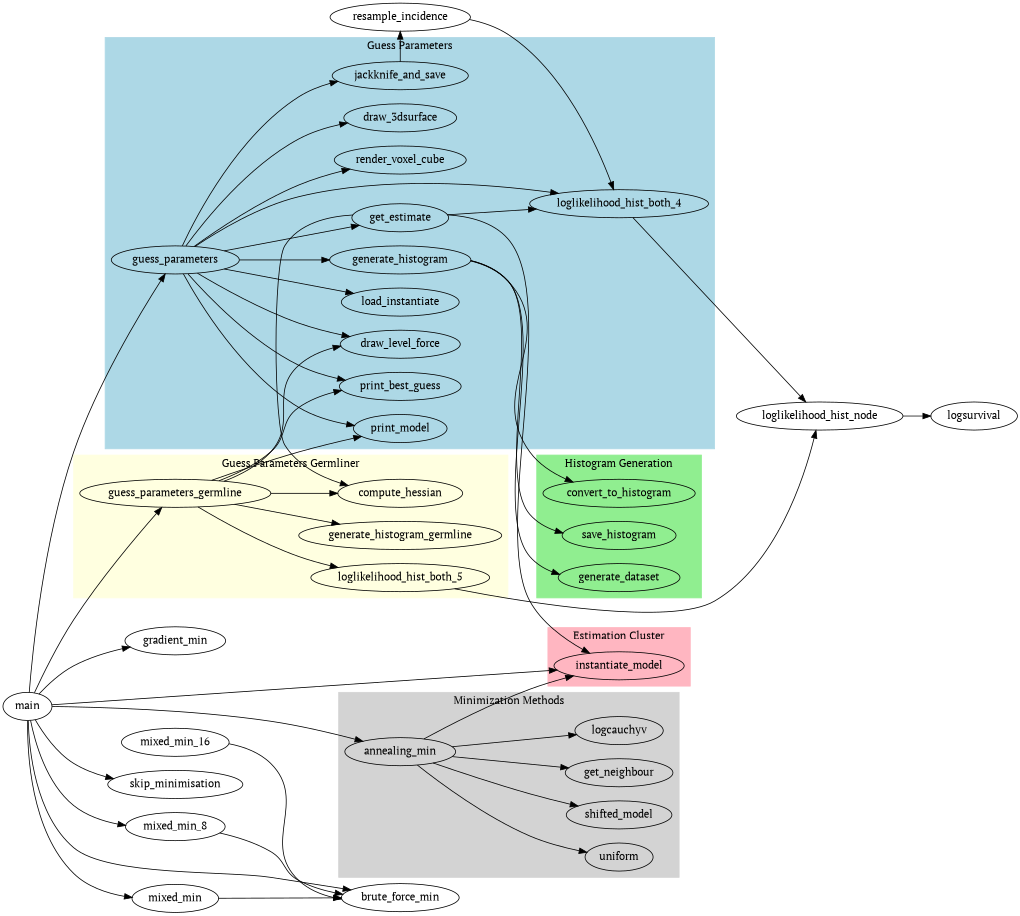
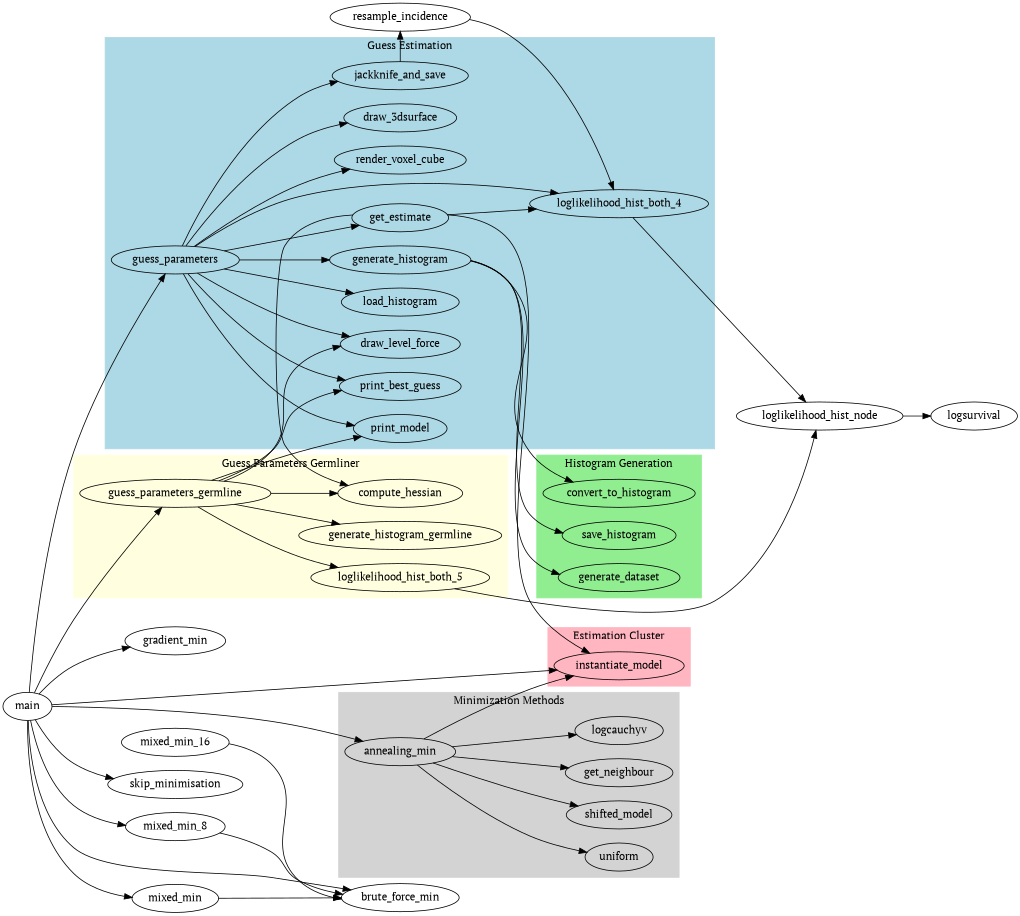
cluster "Guess Parameters": label "Guess Parameters" -> "Guess Estimation"
node "load_instantiate": label "load_instantiate" -> "load_histogram"
